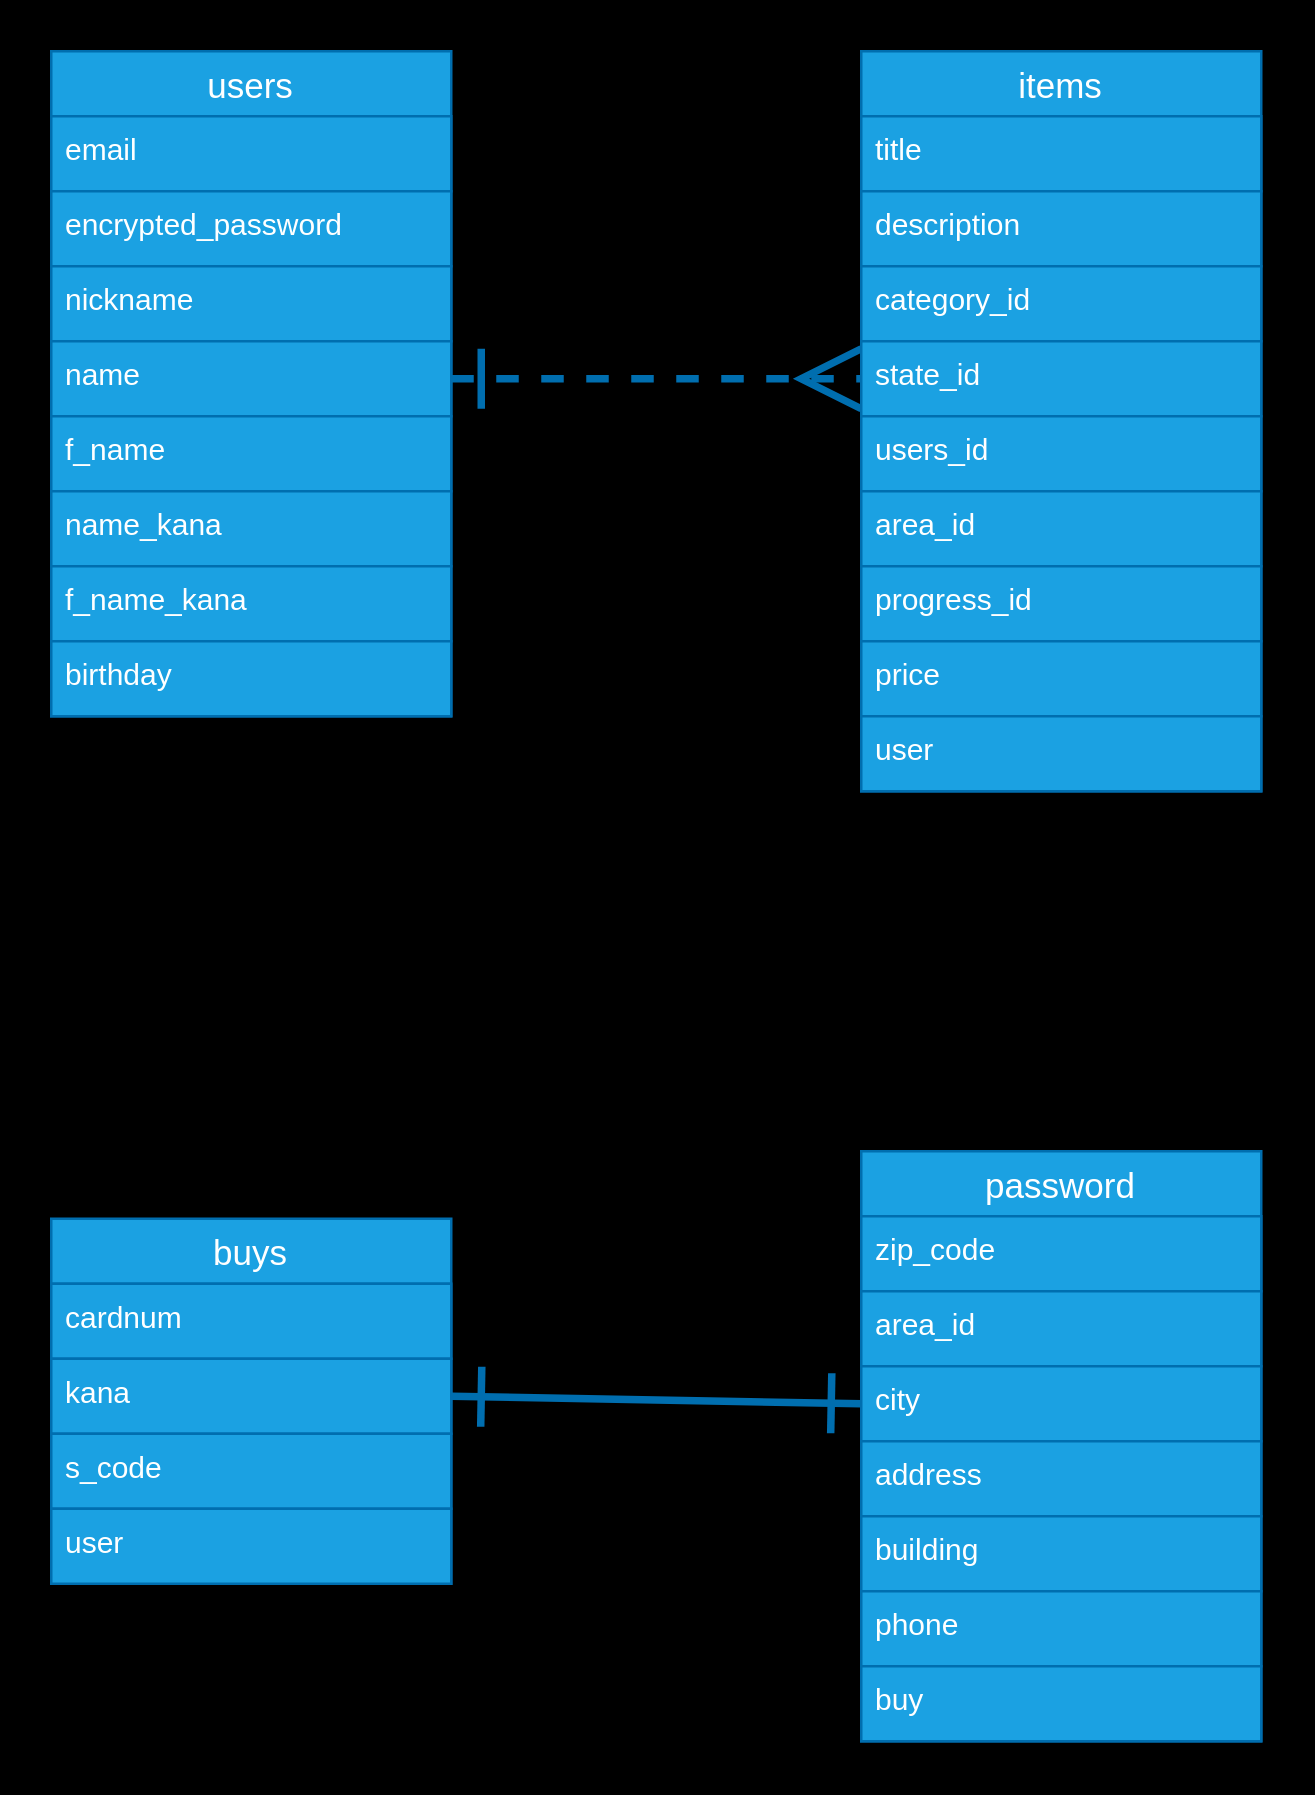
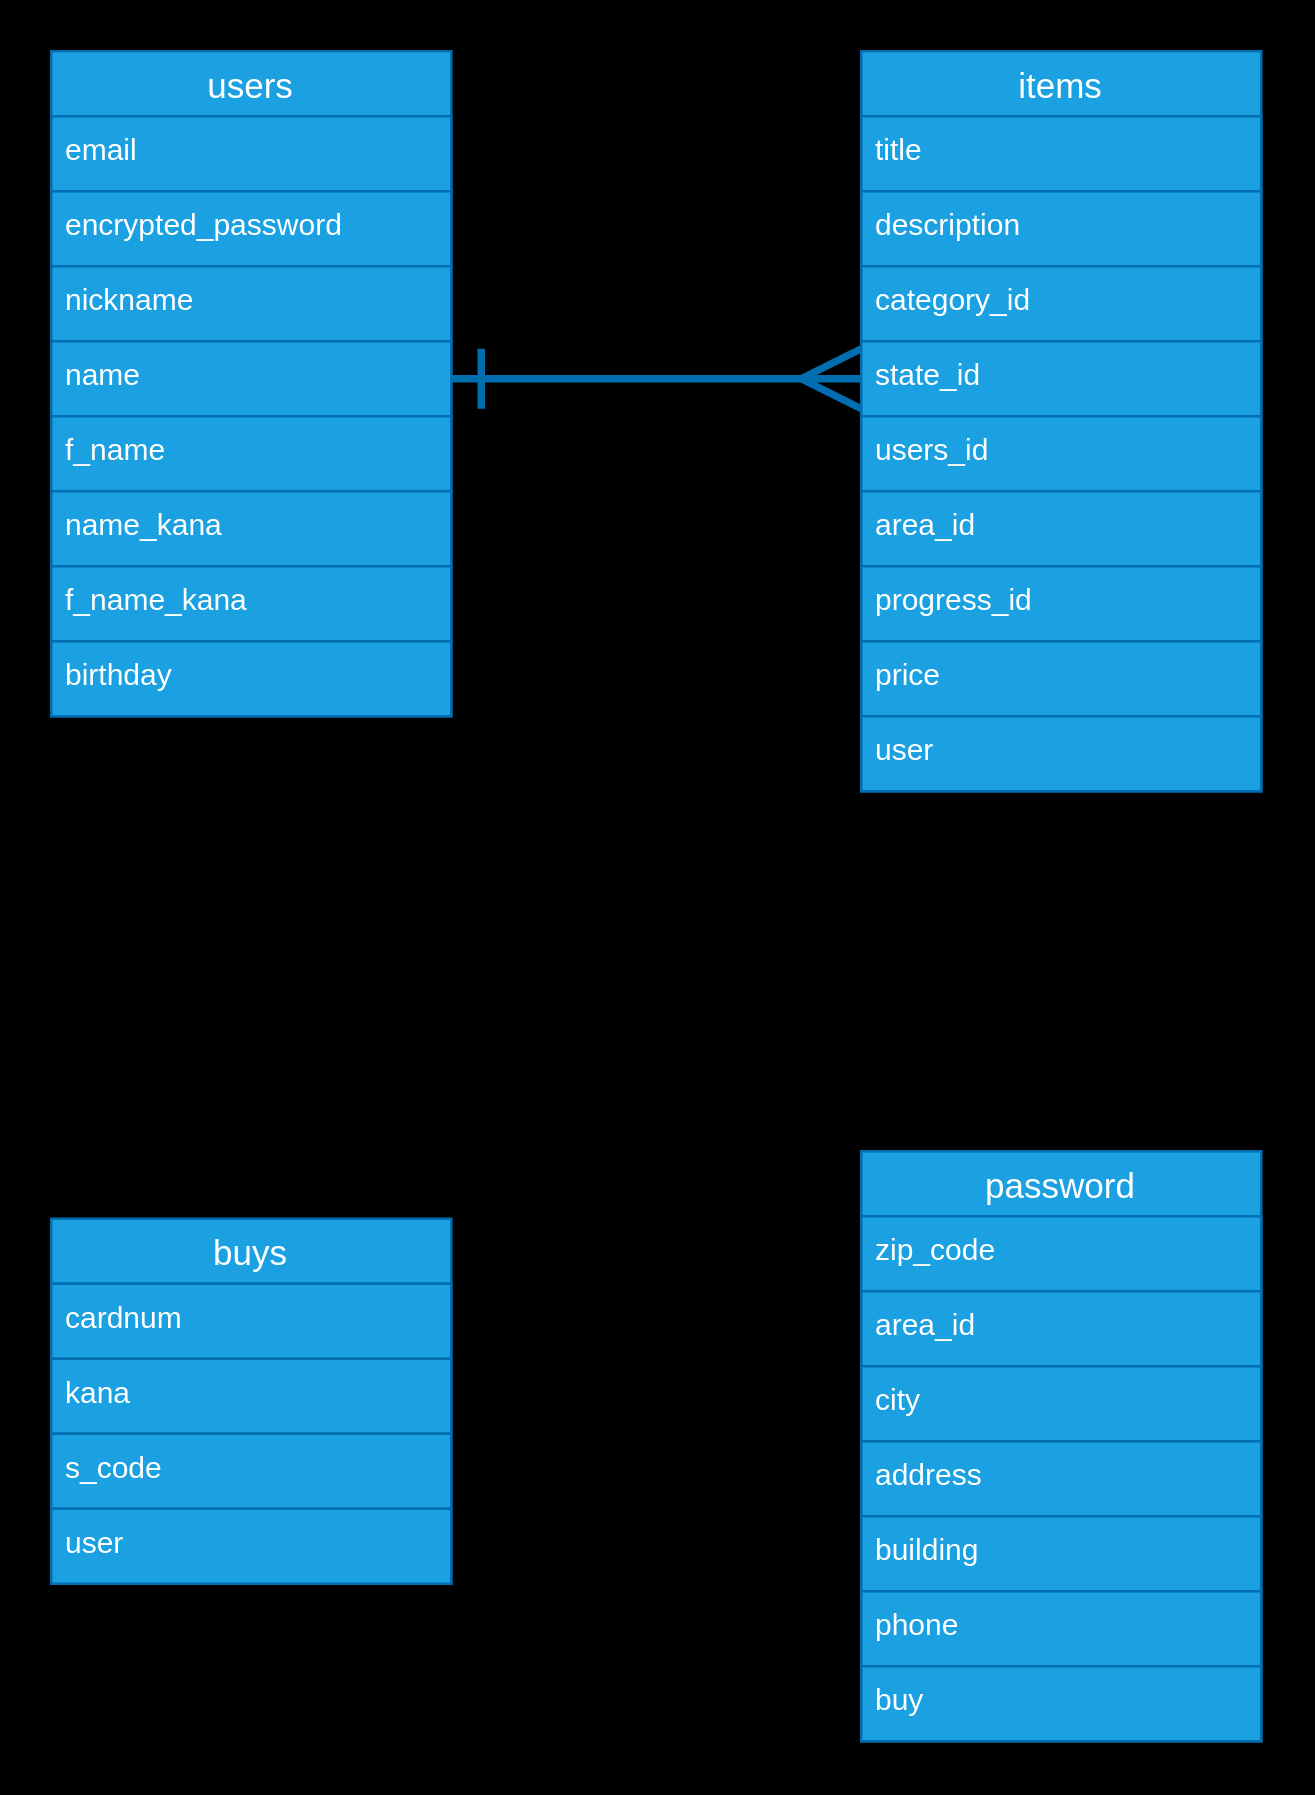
edge "name" -- "state_id": style dashed -> solid
edge "kana" -- "city": removed
